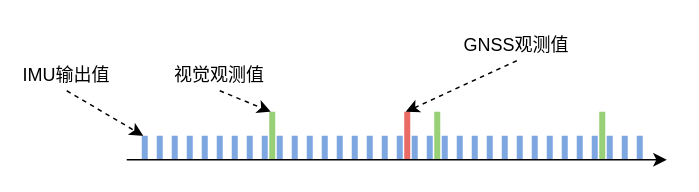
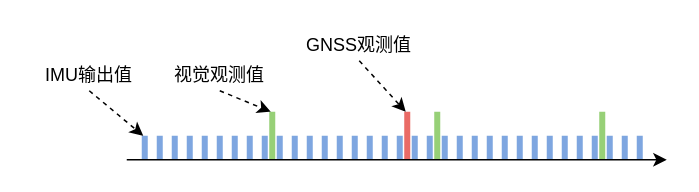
node "GNSS观测值": moved (517, 46) -> (359, 46)
node "IMU输出值": moved (67, 76) -> (89, 76)
